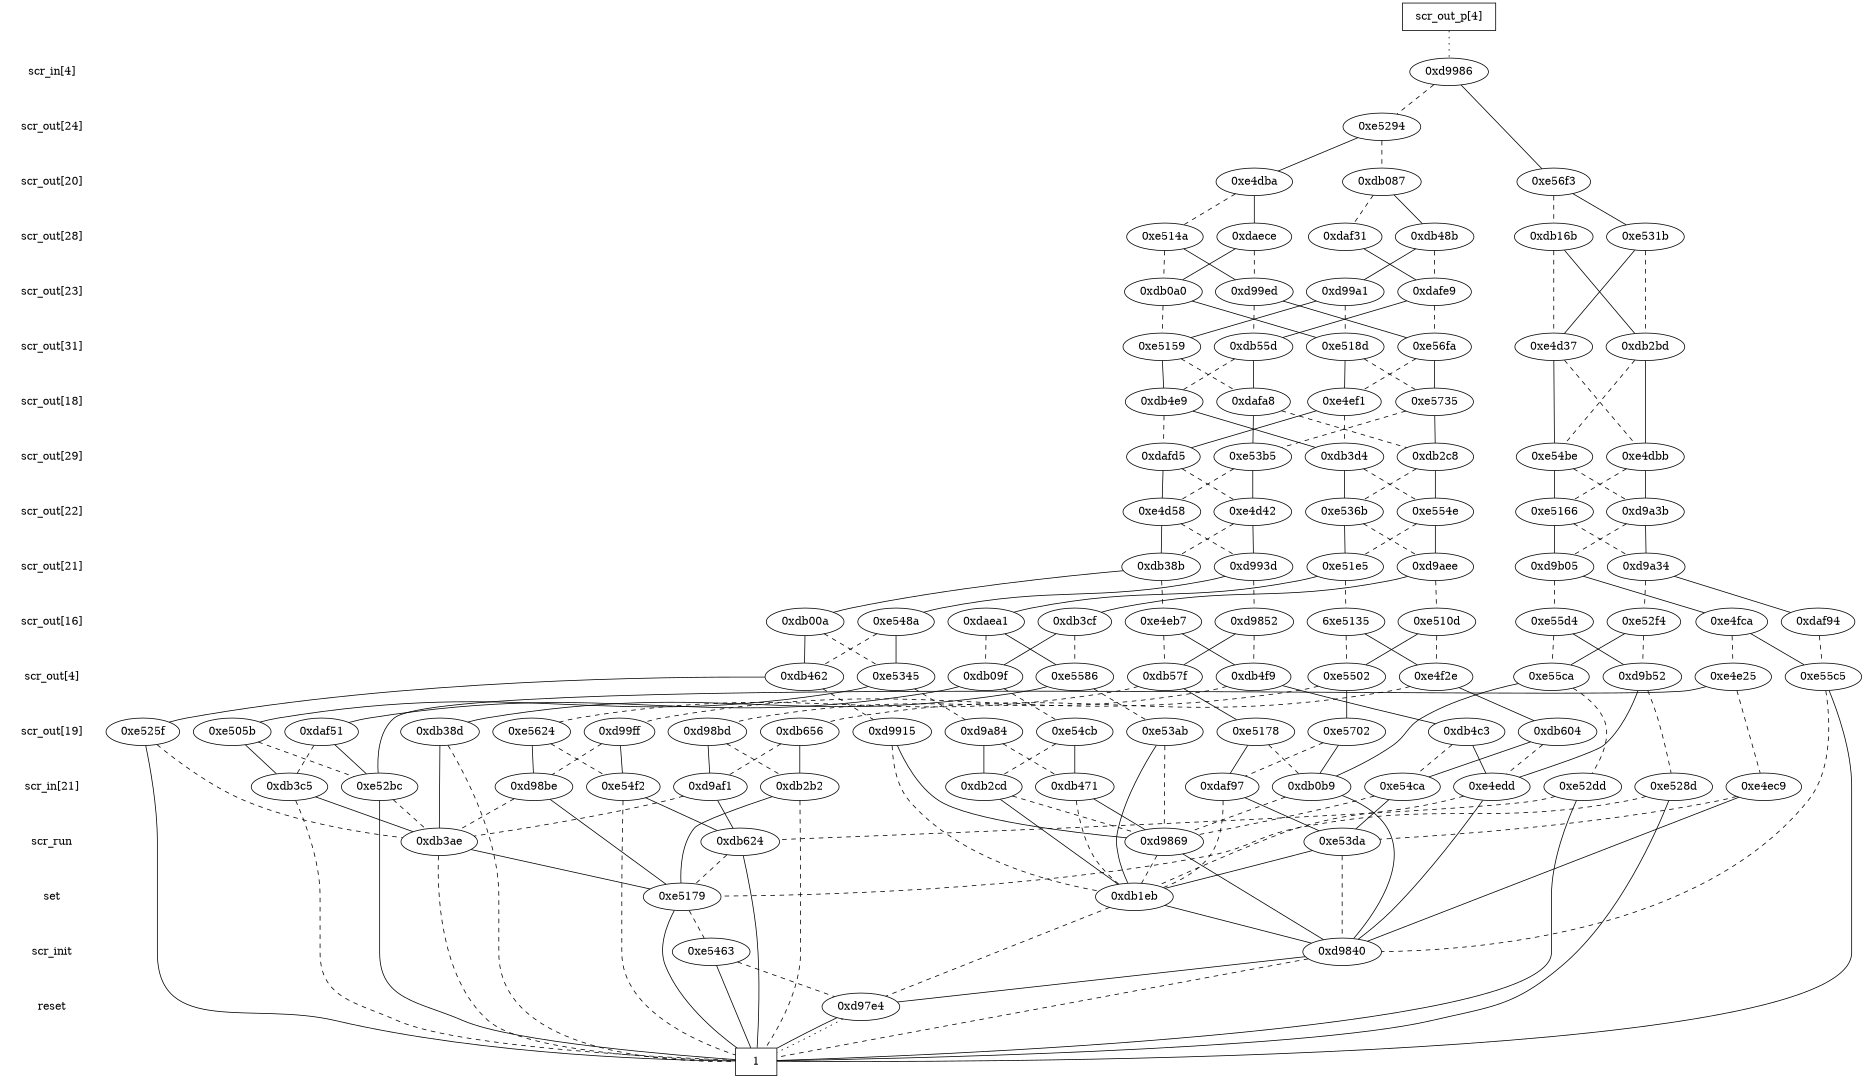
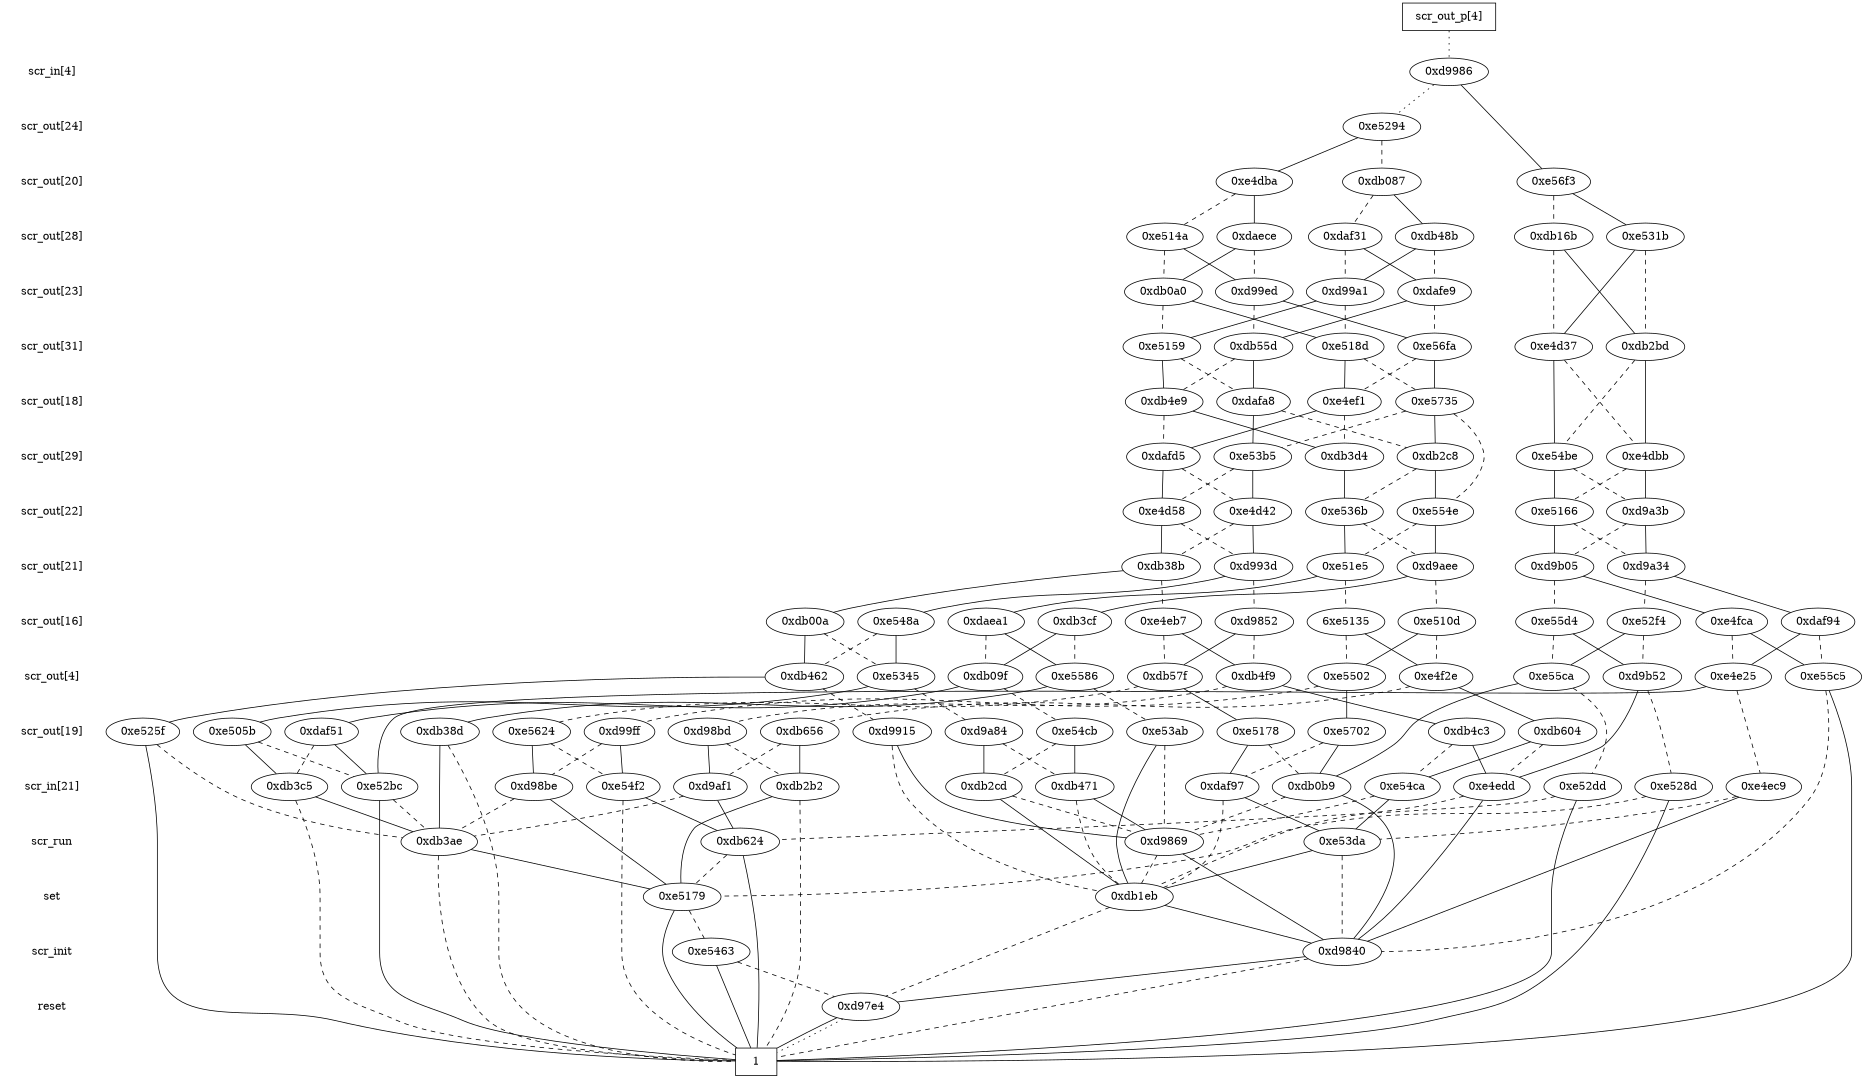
edge "0xd9986" -- "0xe5294": style dashed -> dotted
edge "0xdaf31" -- "0xd99a1": added
edge "0xdb3d4" -- "0xe554e": now "0xe5735" -- "0xe554e"
edge "0xdaf94" -- "0xe4e25": added
